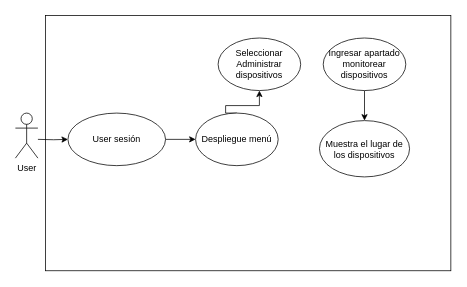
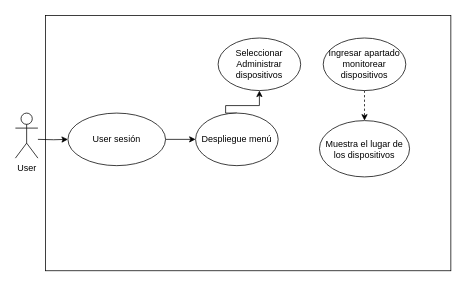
edge "Ingresar apartado monitorear dispositivos" -> "Muestra el lugar de los dispositivos": style solid -> dashed
